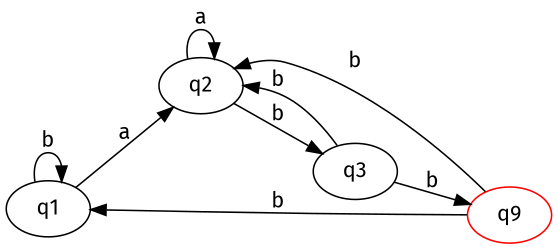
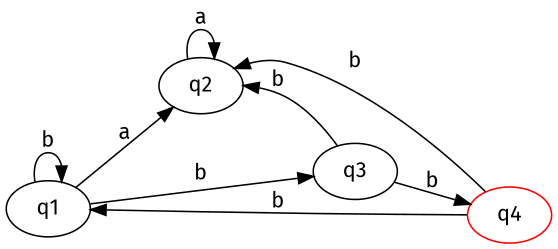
edge "q2" -> "q3": now "q1" -> "q3"
node "q9": label "q9" -> "q4"
